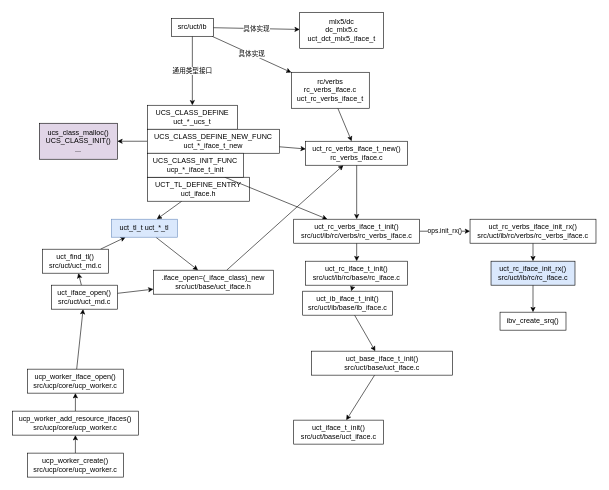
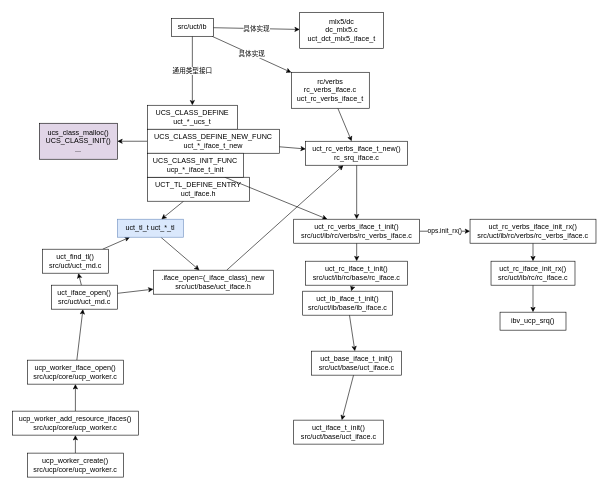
node "uct_rc_verbs_iface_t_new() rc_verbs_iface.c": label "uct_rc_verbs_iface_t_new() rc_verbs_iface.c" -> "uct_rc_verbs_iface_t_new() rc_srq_iface.c"
node "uct_tl_t uct_*_tl": moved (144, 228) -> (150, 228)
node "uct_rc_iface_init_rx() src/uct/ib/rc/rc_iface.c": fillcolor #dae8fc -> #ffffff
node "ibv_create_srq()": label "ibv_create_srq()" -> "ibv_ucp_srq()"
node "uct_base_iface_t_init() src/uct/base/uct_iface.c": size 141x24 -> 90x24
node "ucp_worker_iface_open() src/ucp/core/ucp_worker.c": moved (75, 381) -> (75, 372)
